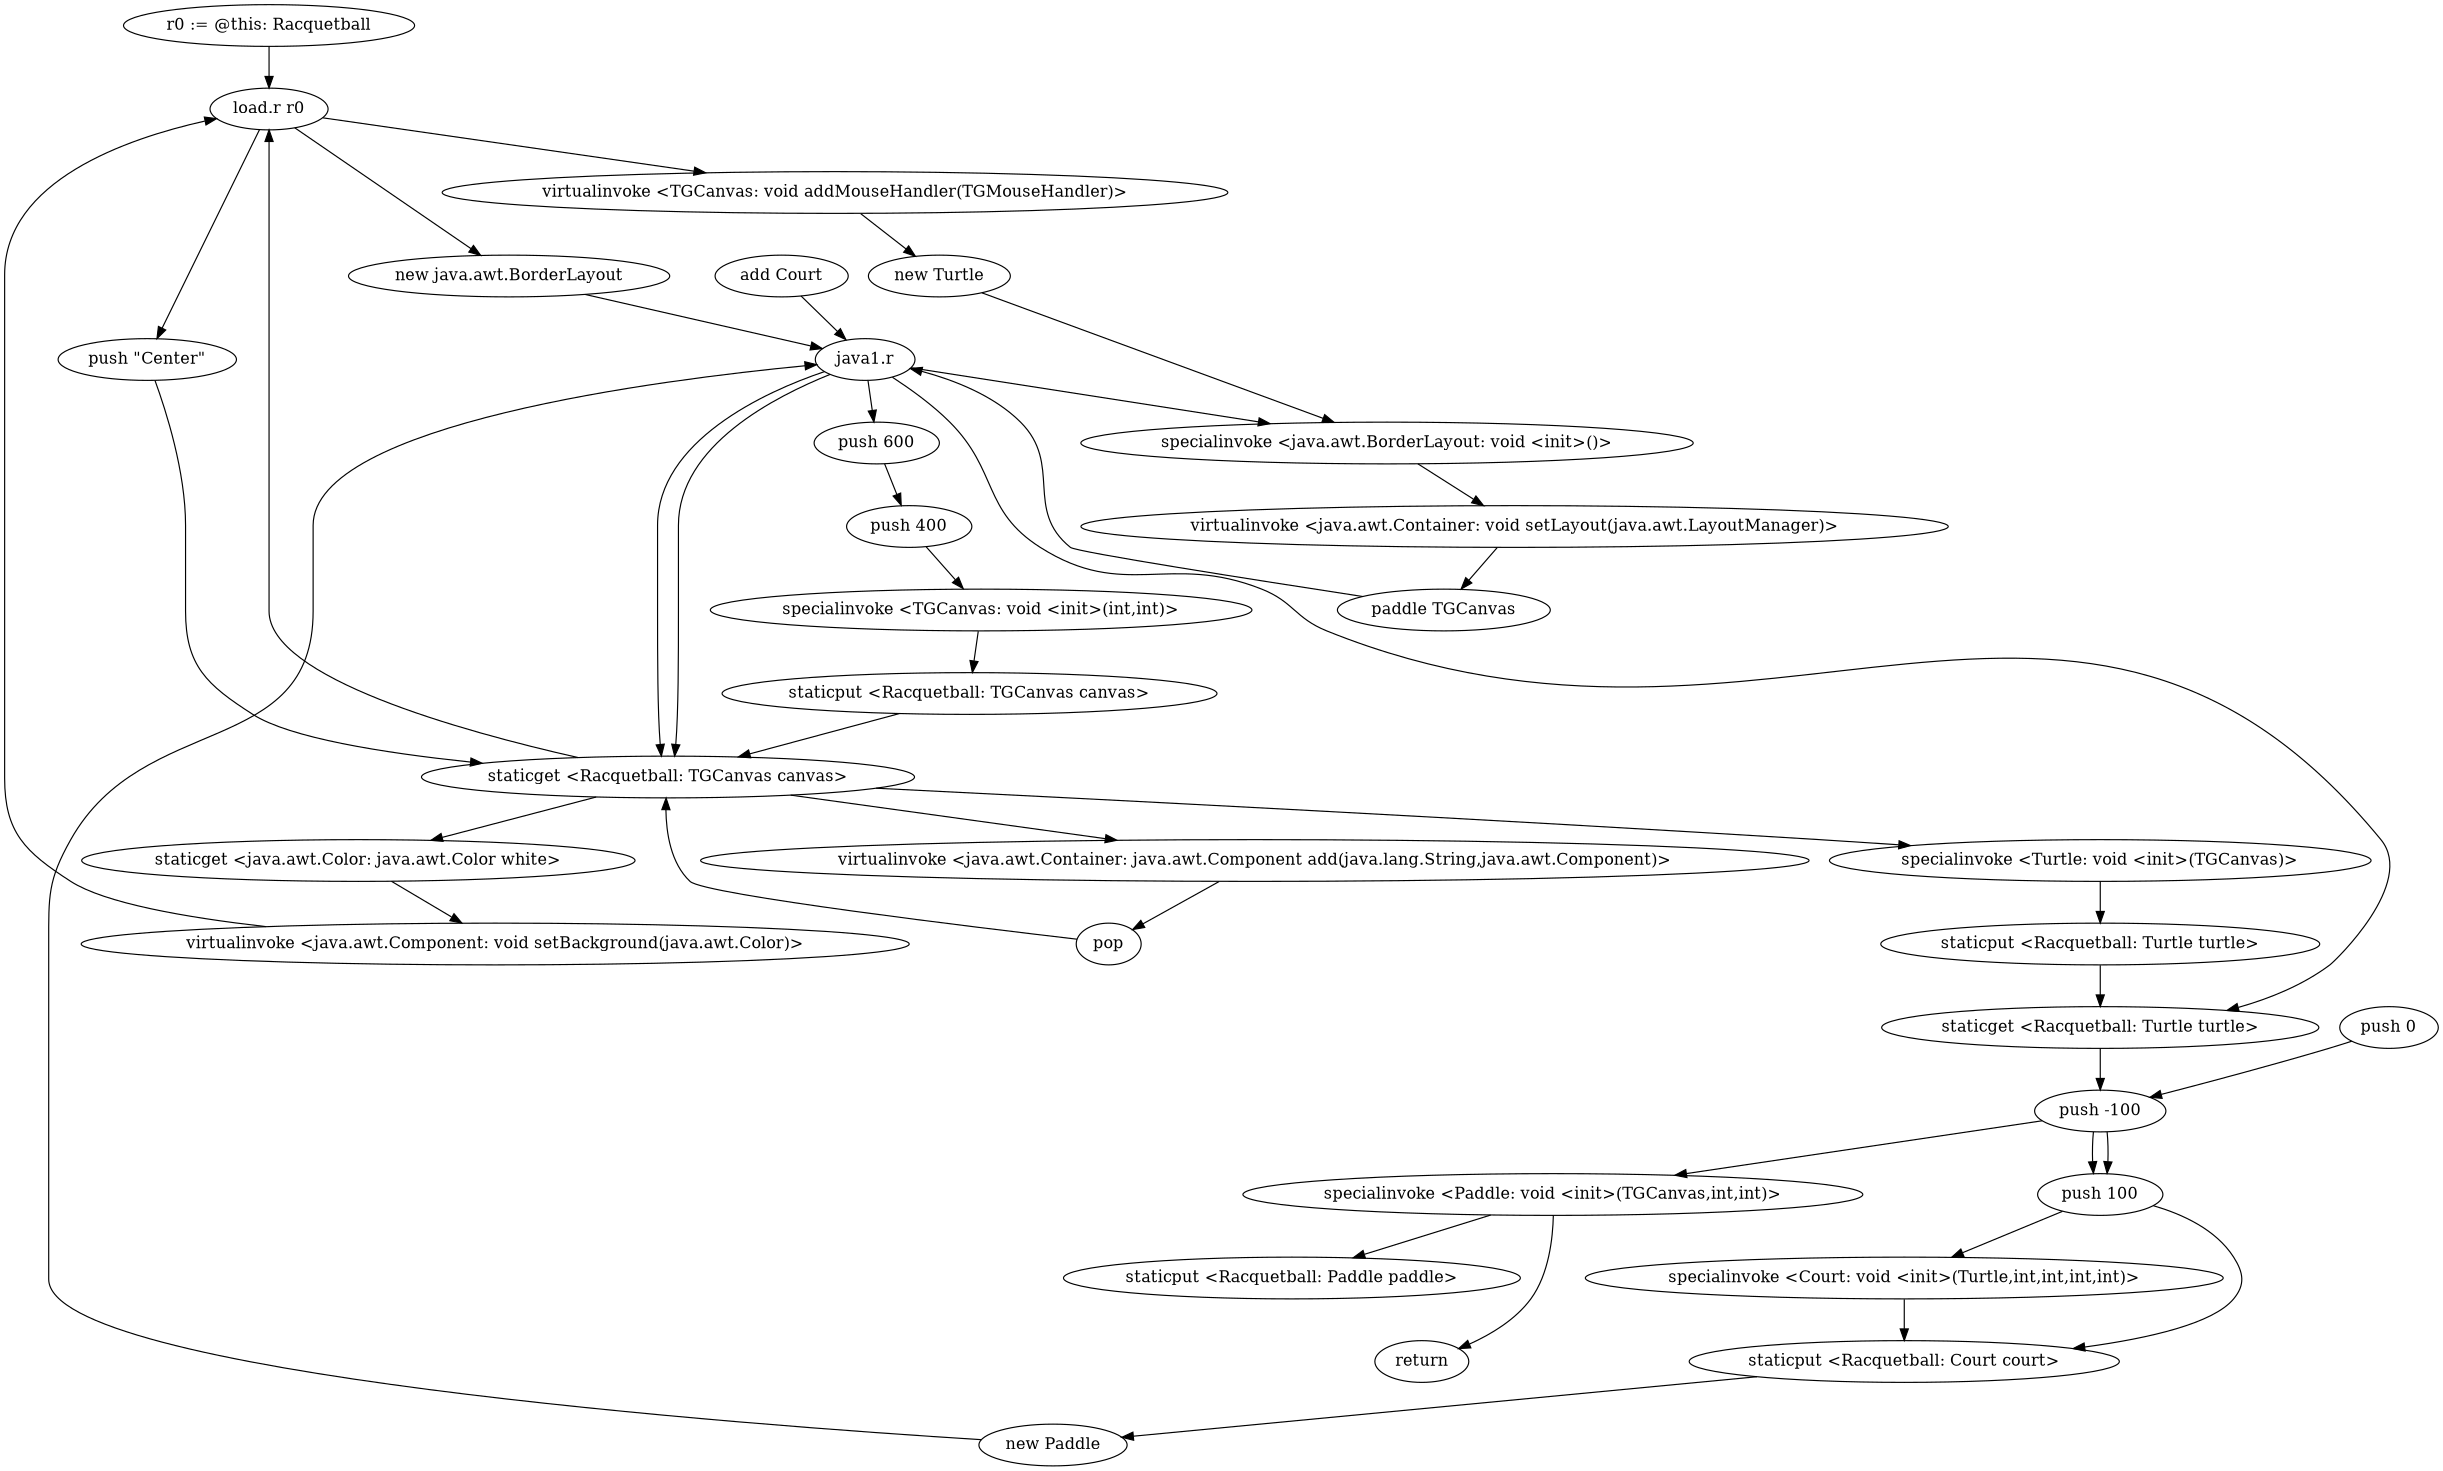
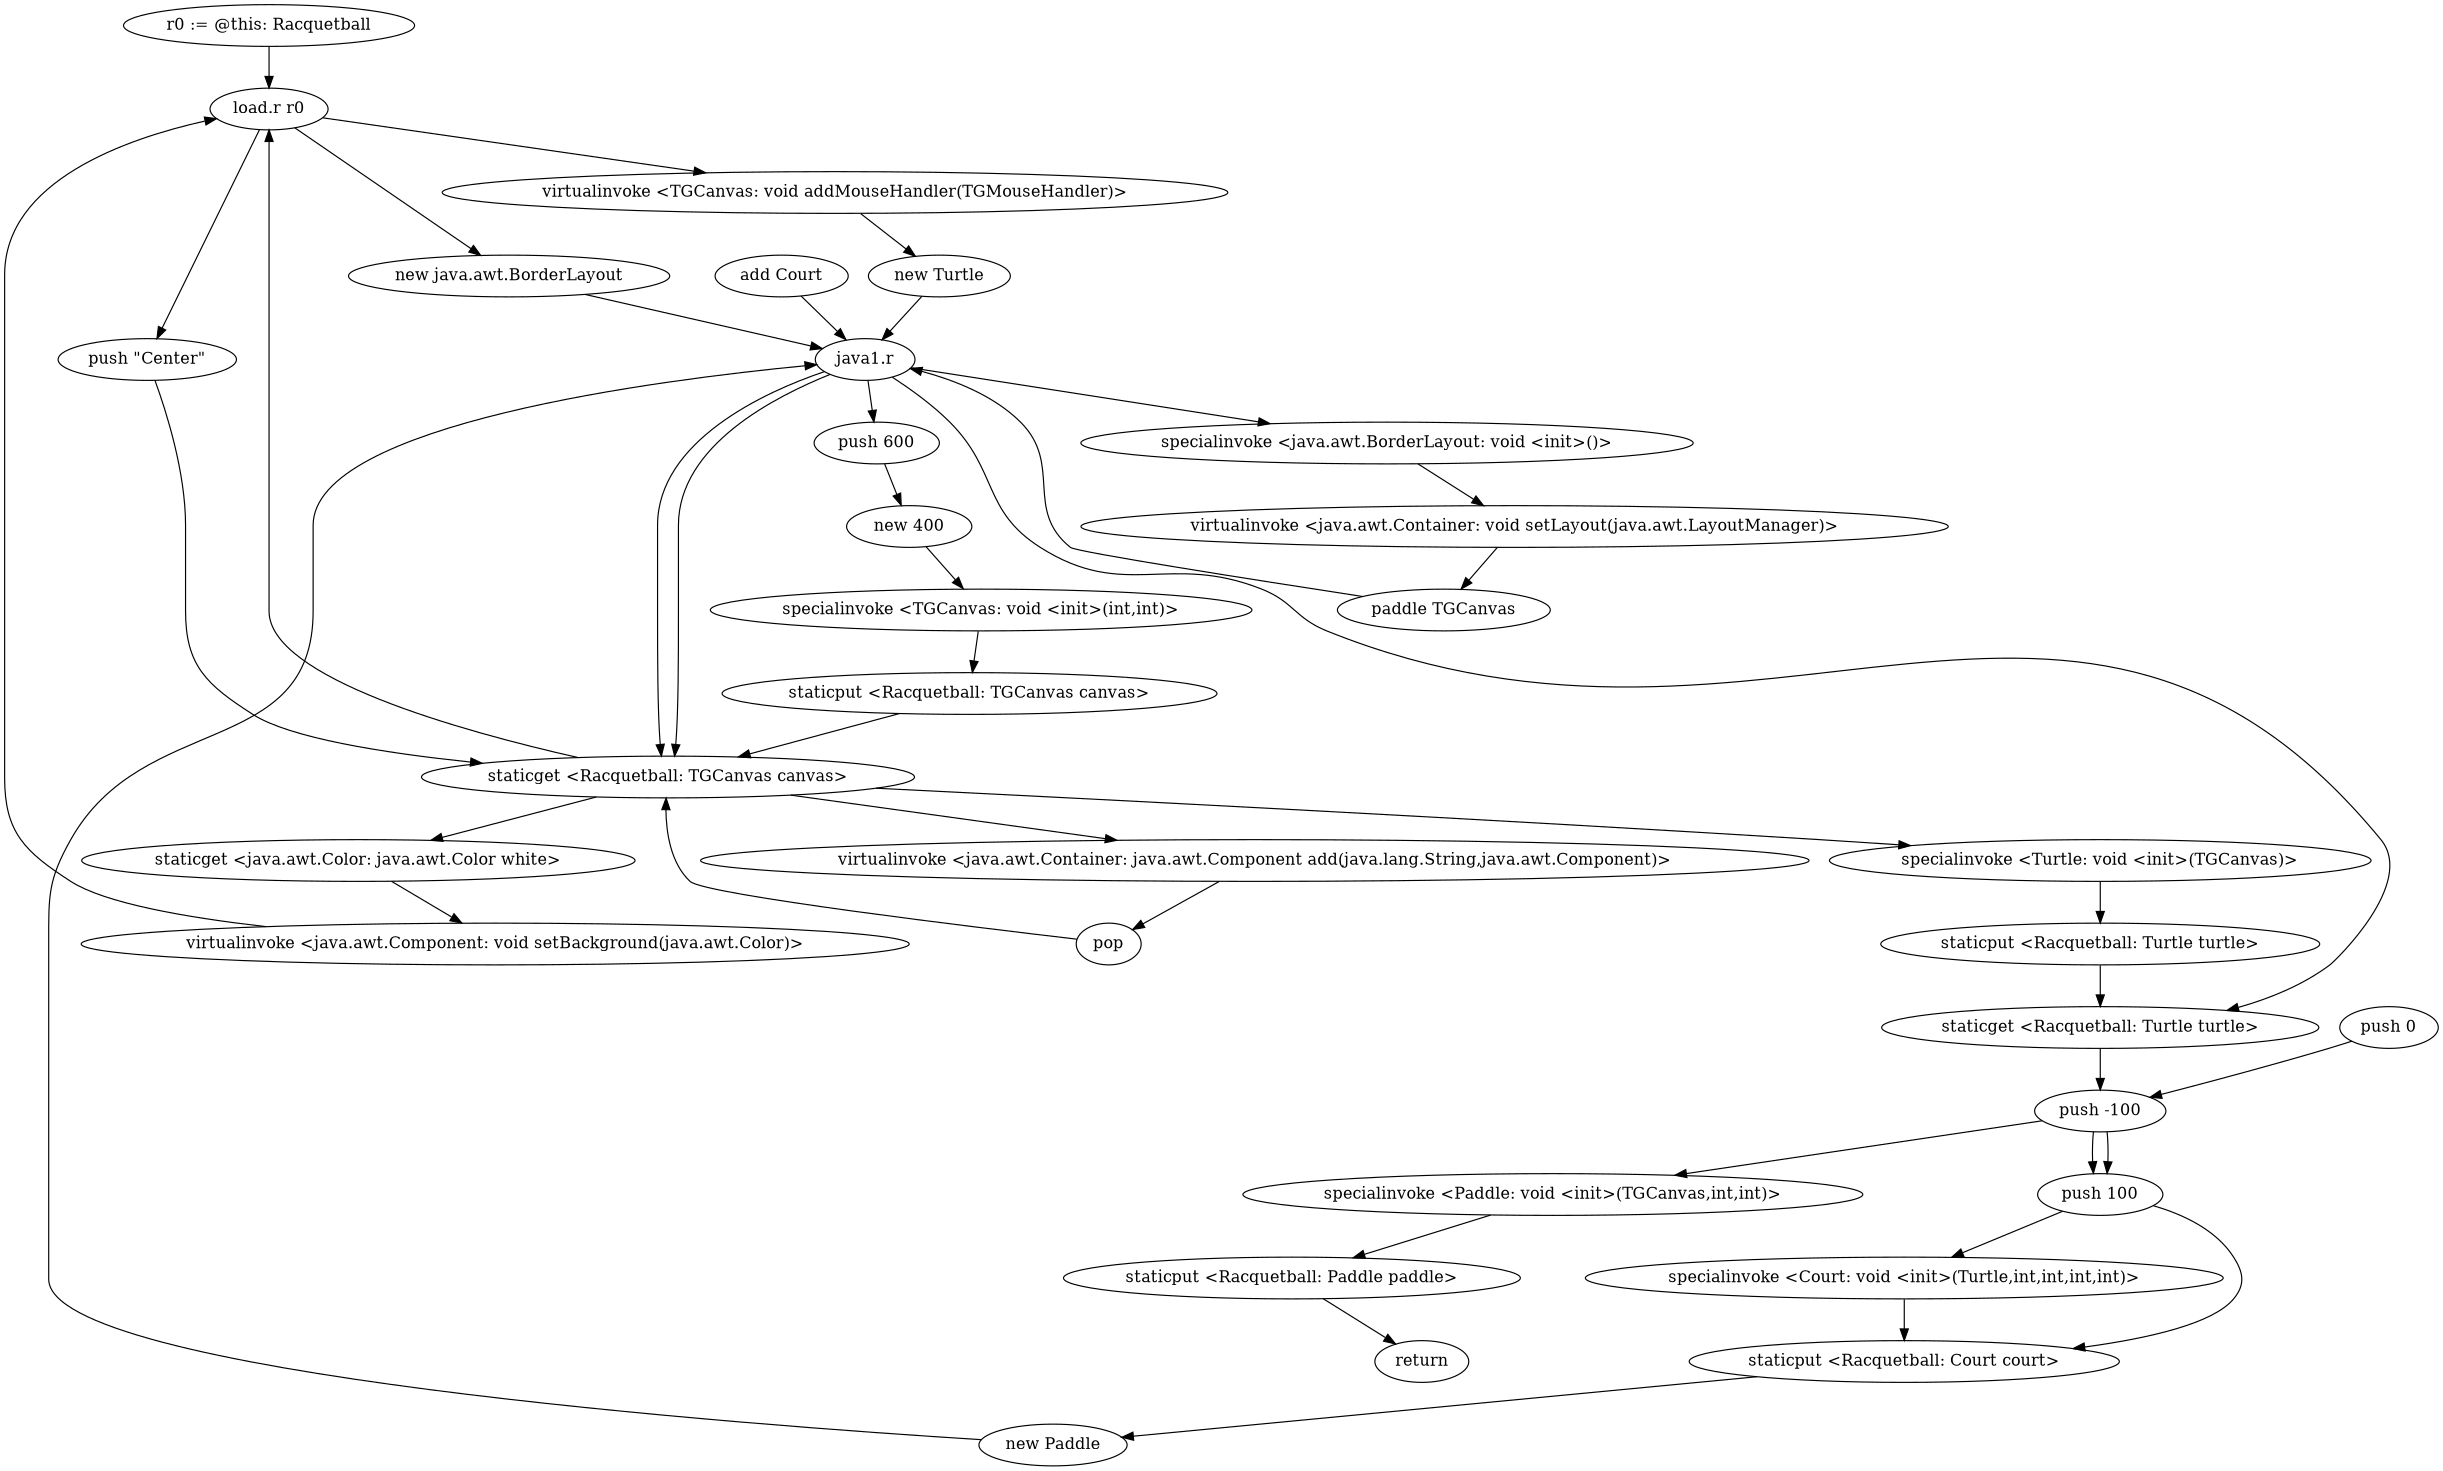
edge "new Turtle" -> "specialinvoke <java.awt.BorderLayout: void <init>()>": now "new Turtle" -> "java1.r"
node "push 400": label "push 400" -> "new 400"
edge "specialinvoke <Paddle: void <init>(TGCanvas,int,int)>" -> "return": now "staticput <Racquetball: Paddle paddle>" -> "return"
